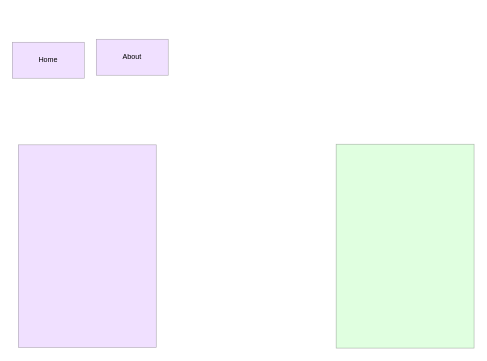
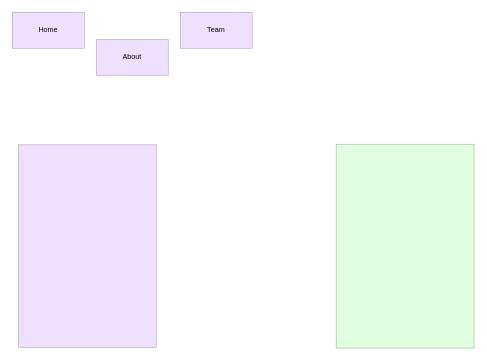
node "Team": added
node "Home": moved (48, 60) -> (48, 30)
